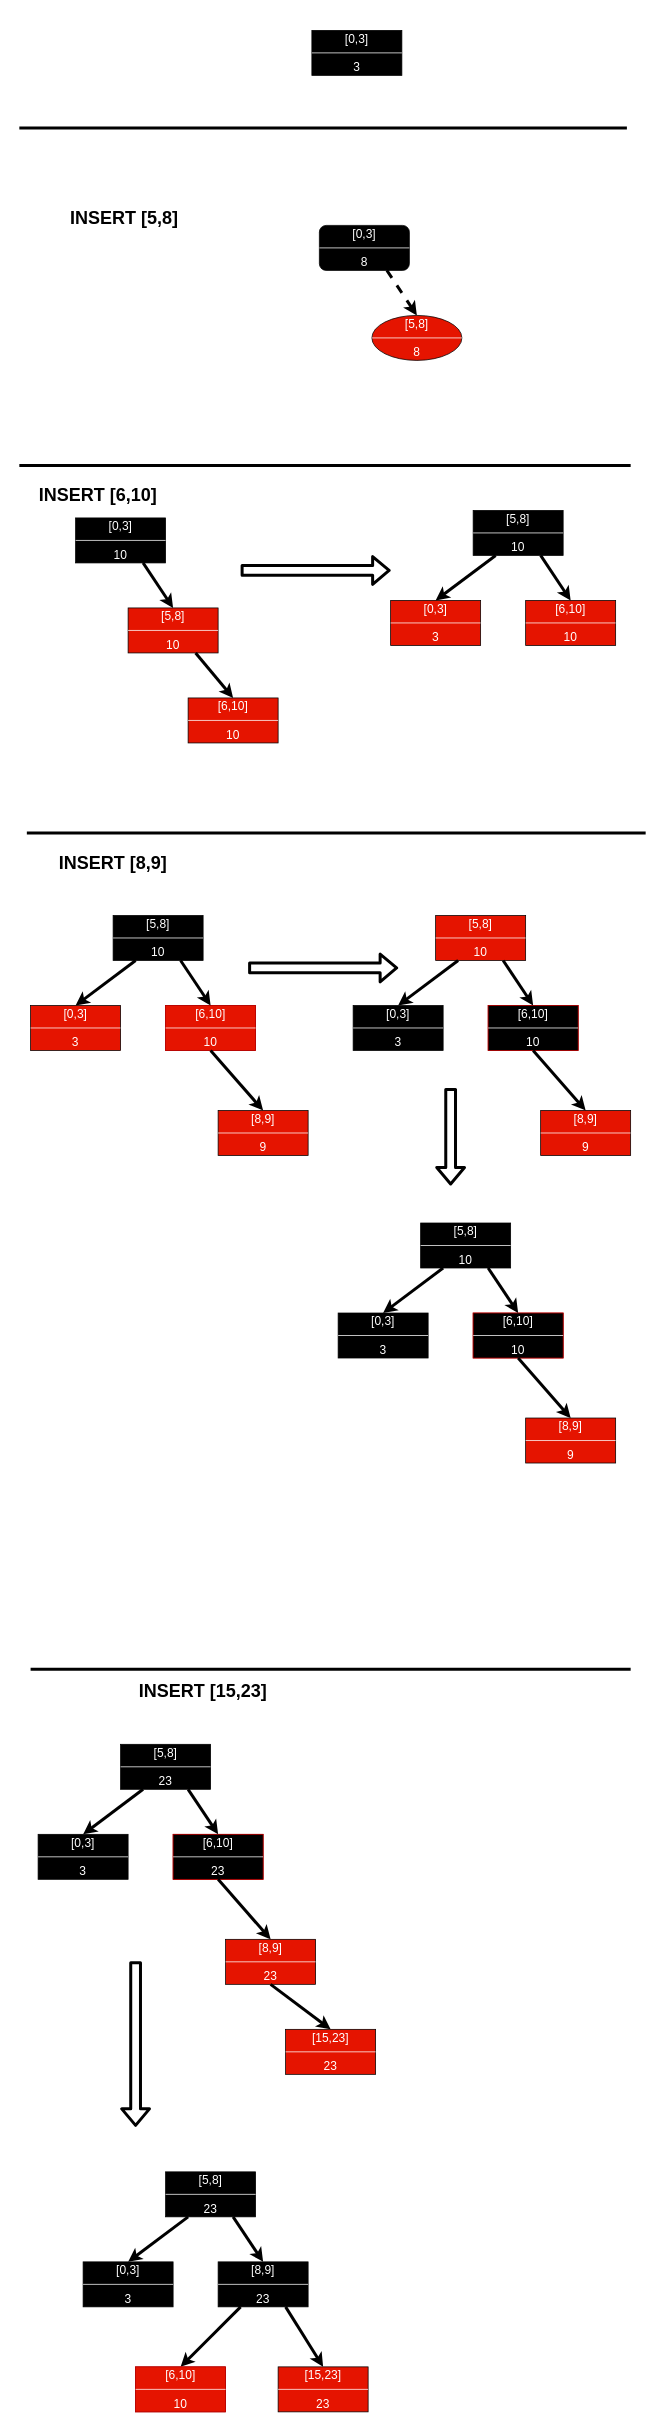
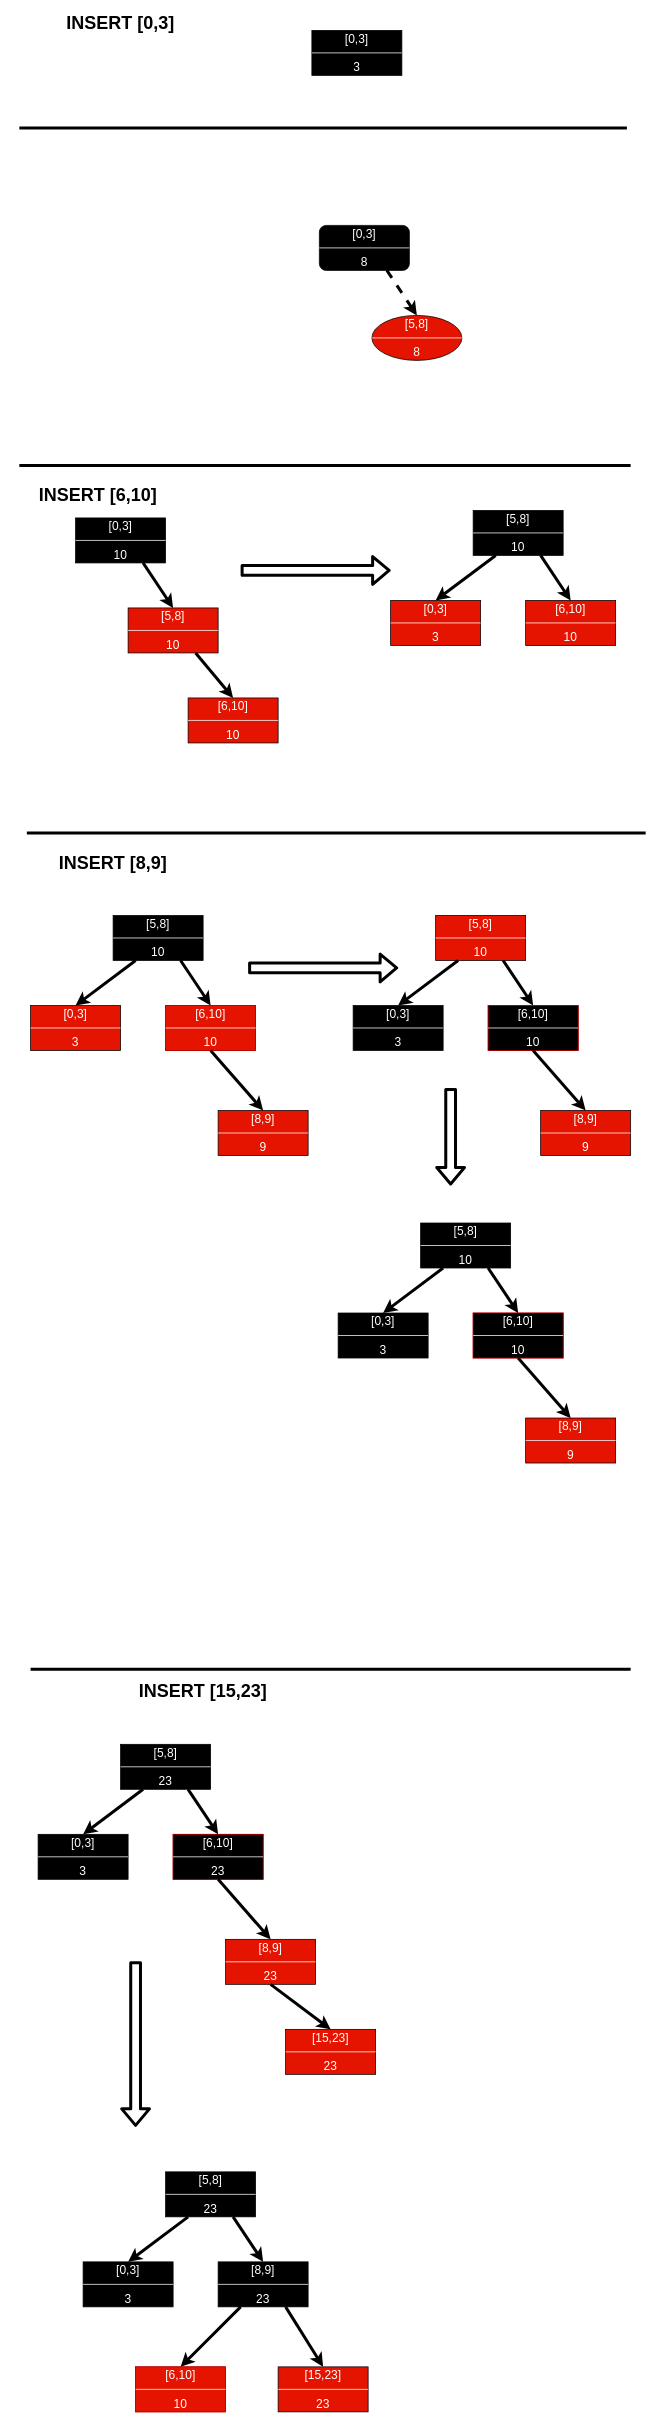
node "INSERT [0,3]": added
node "INSERT [5,8]": removed
